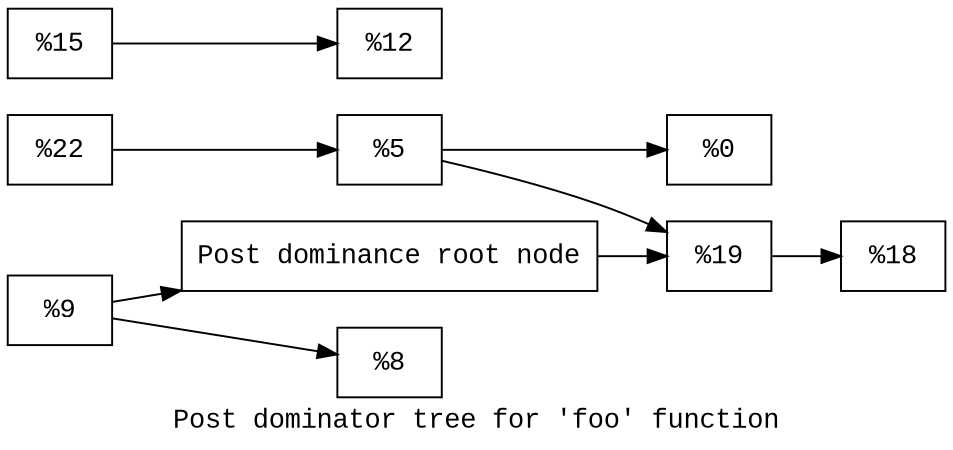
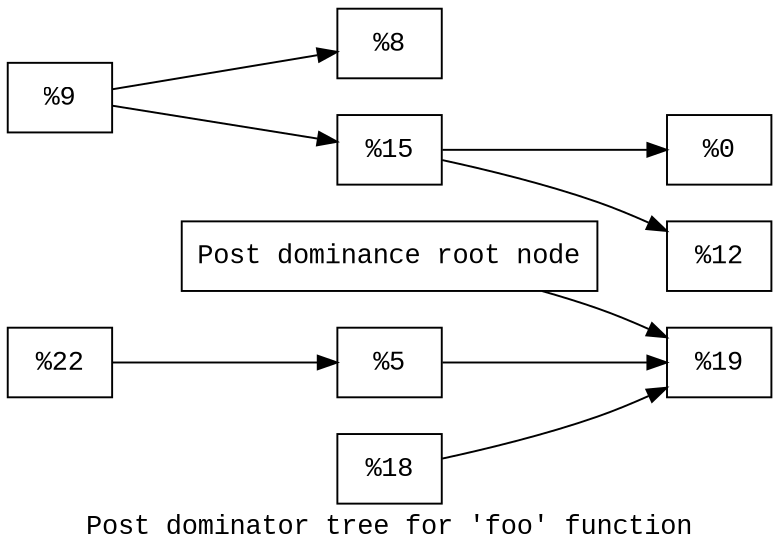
edge "%5" -> "%0": now "%15" -> "%0"
edge "%19" -> "%18": reversed
edge "%9" -> "Post dominance root node": now "%9" -> "%15"
